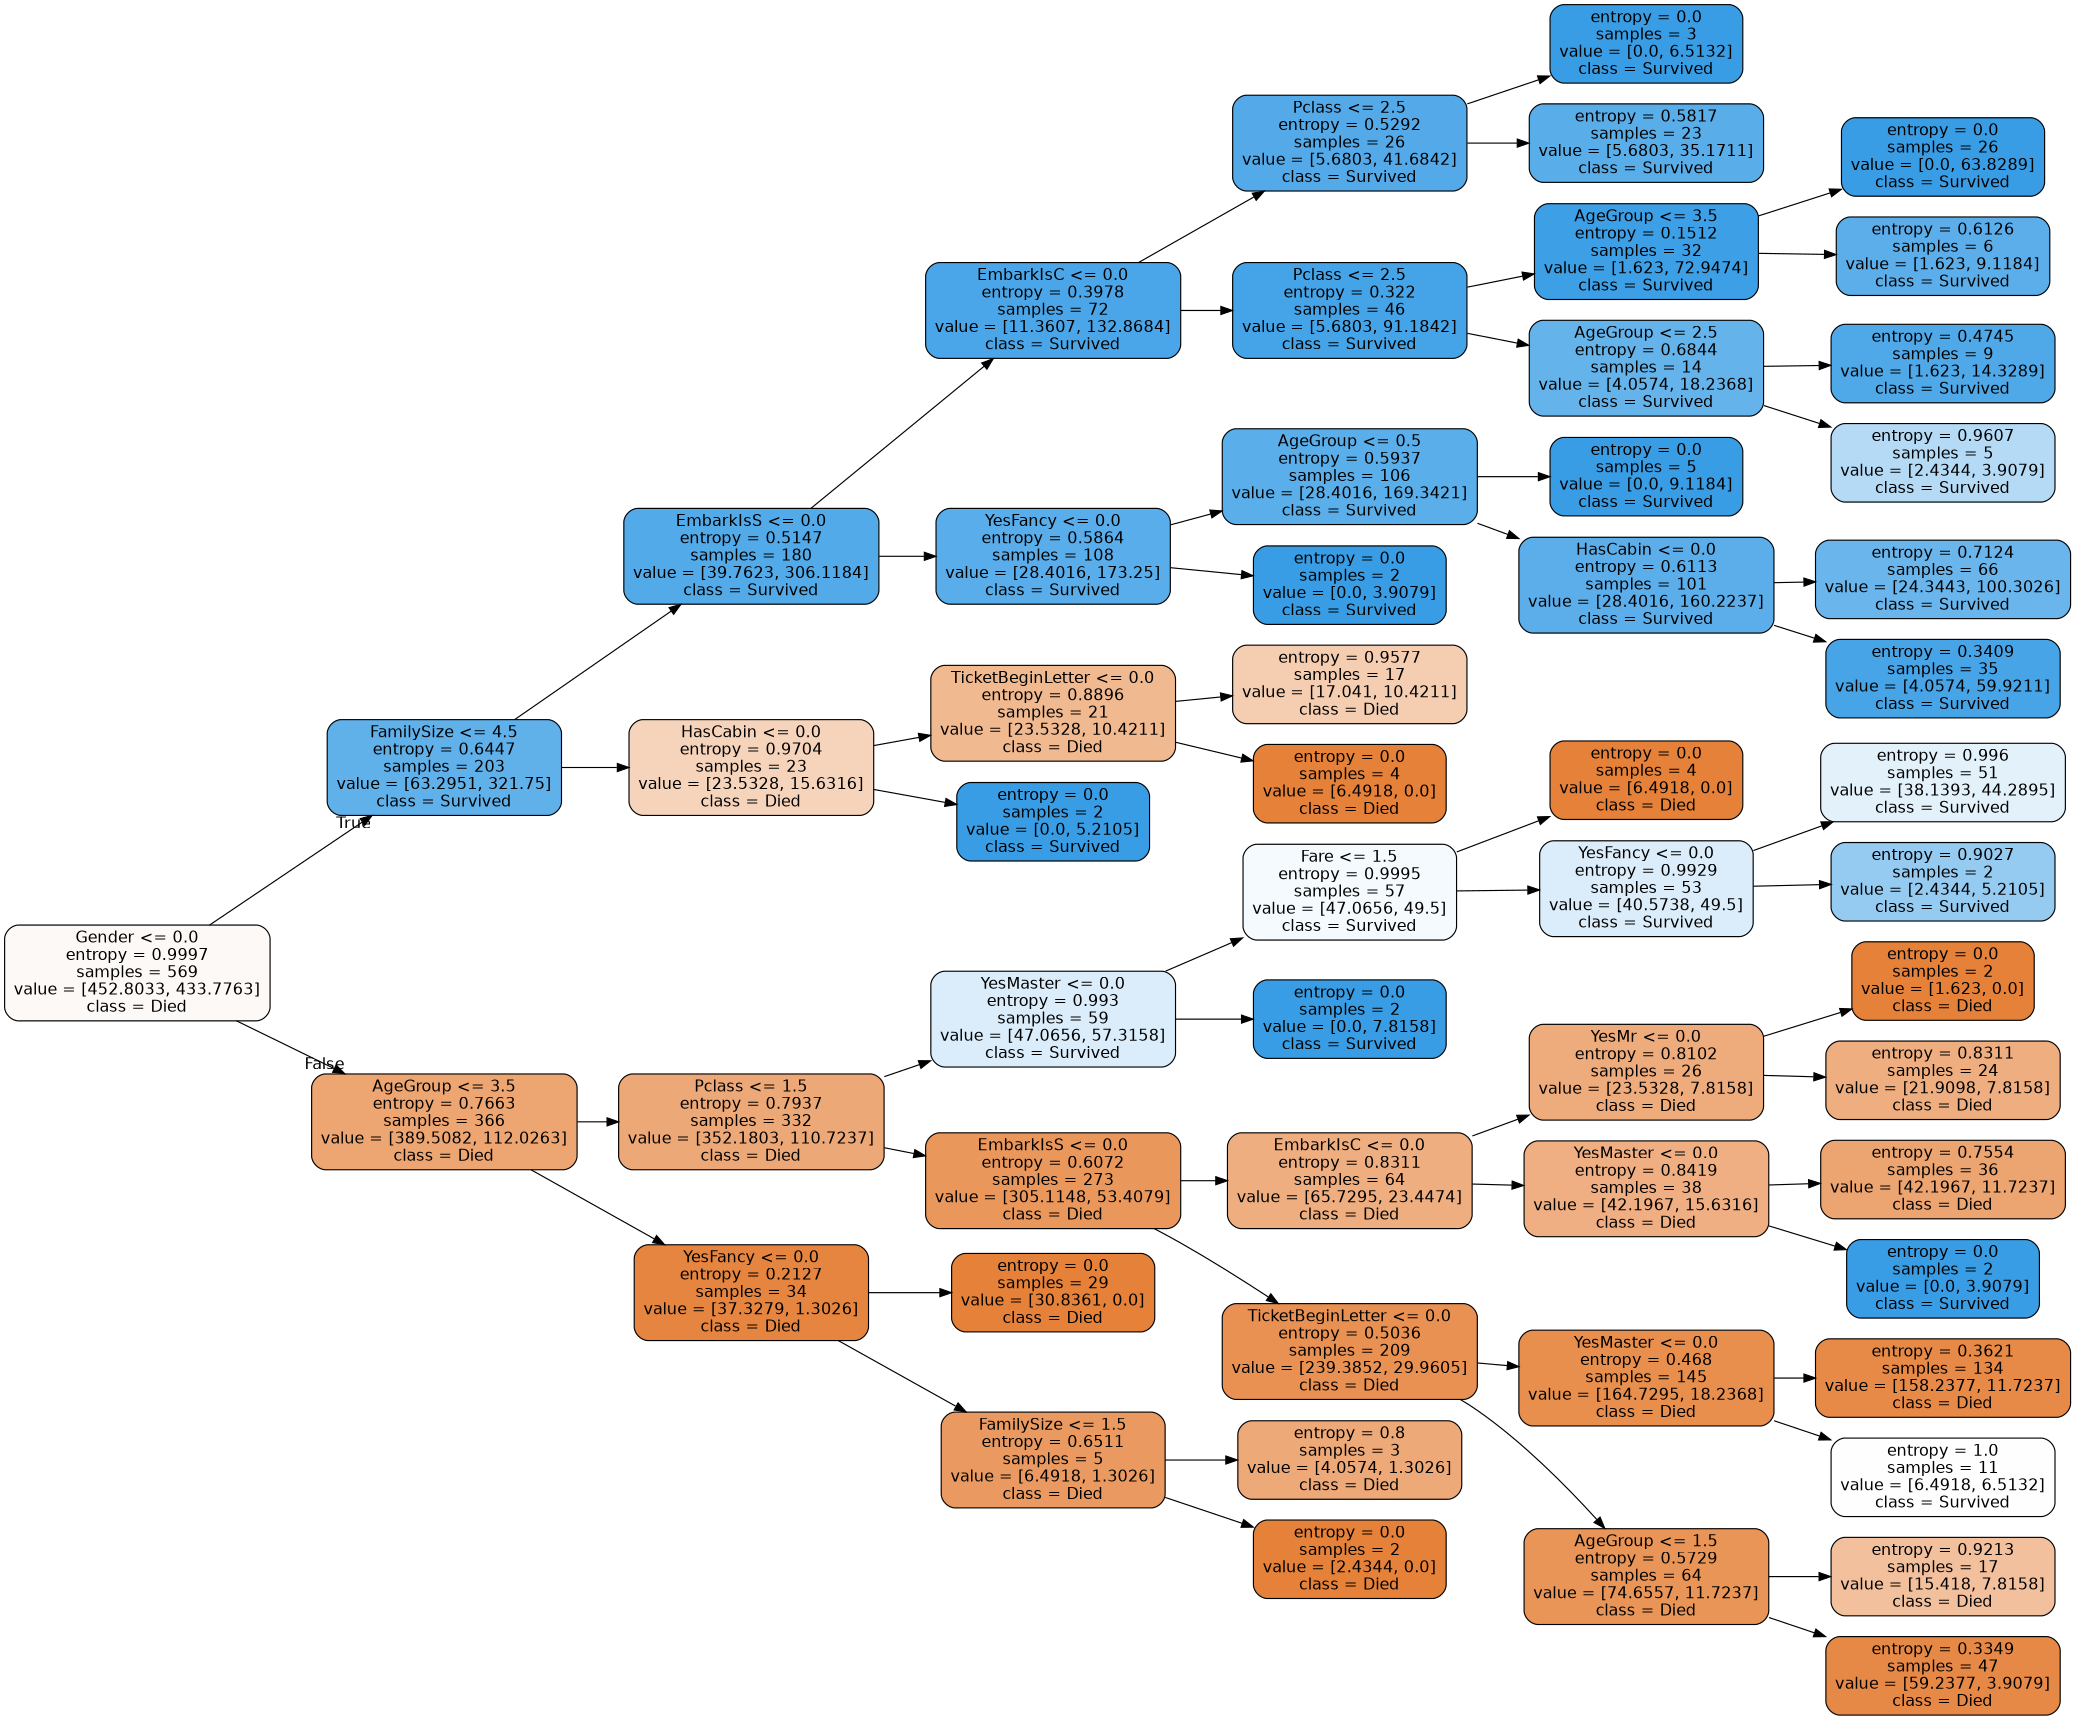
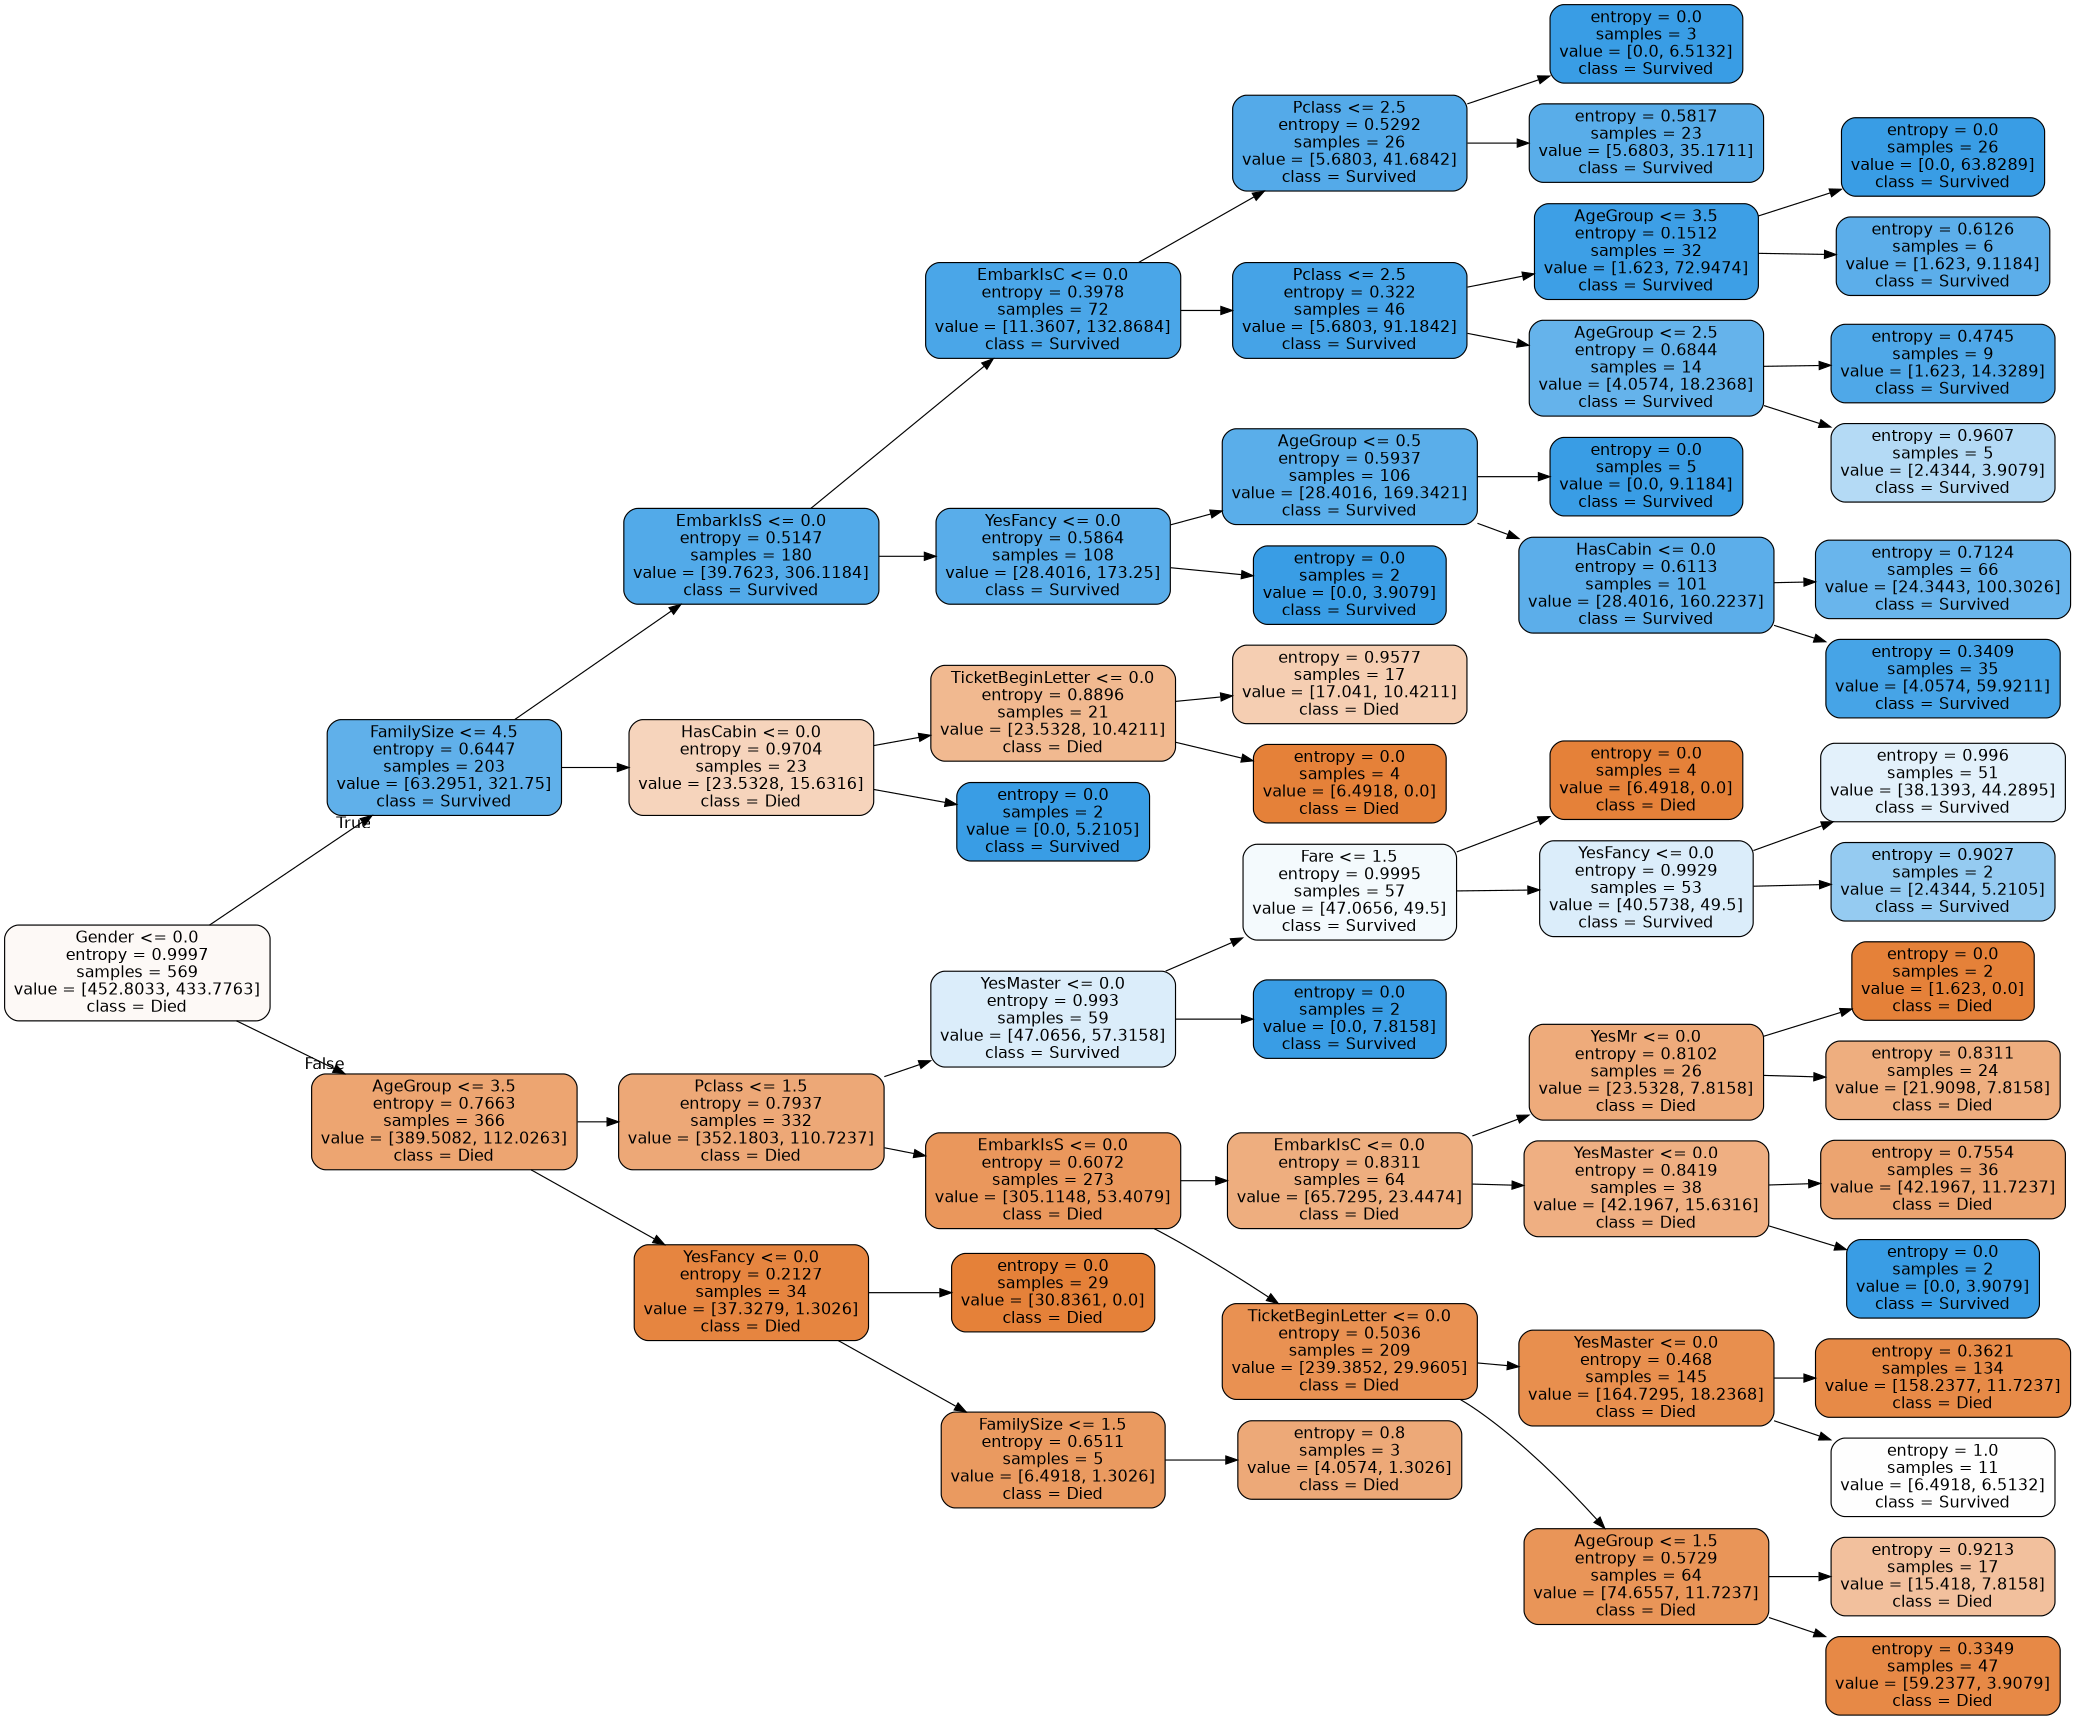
node "entropy = 0.0 samples = 2 value = [2.4344, 0.0] class = Died": removed
